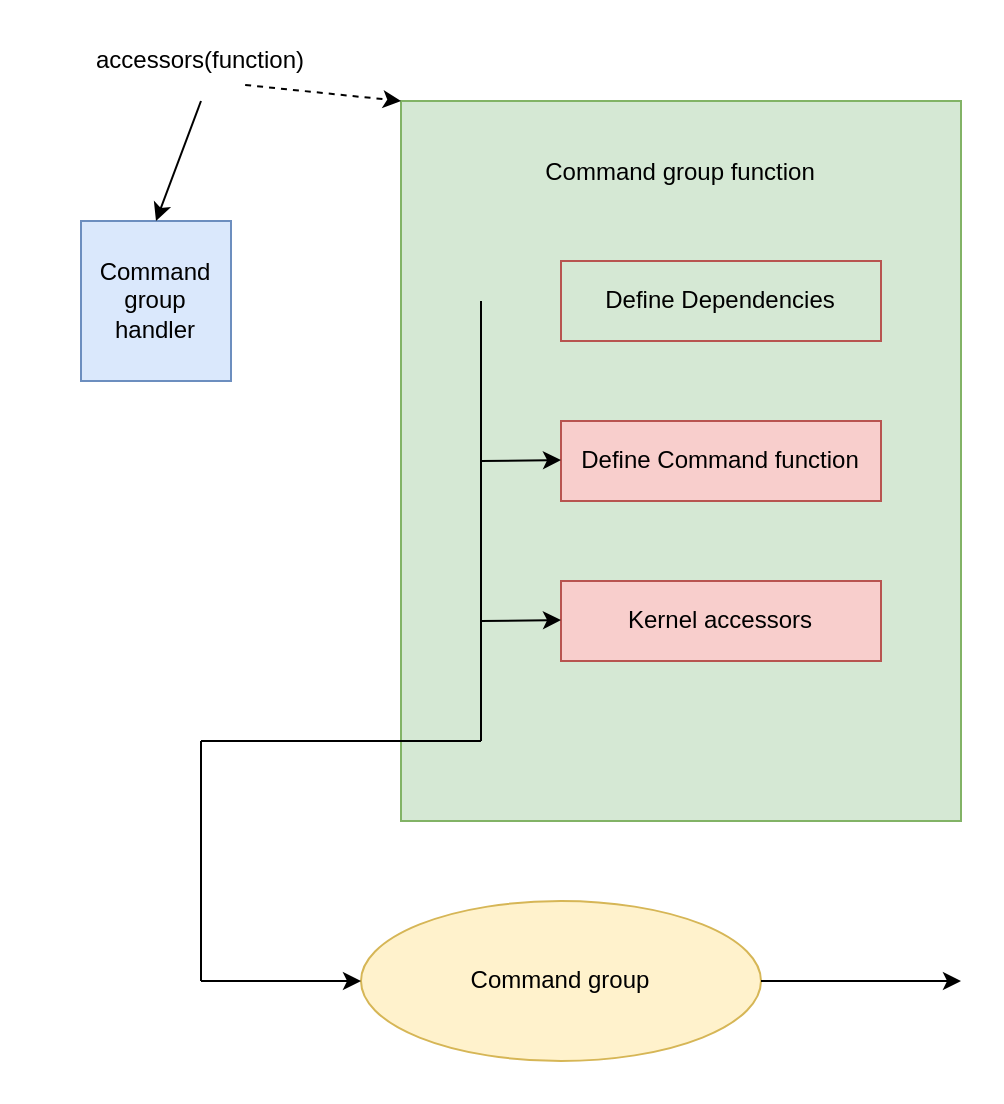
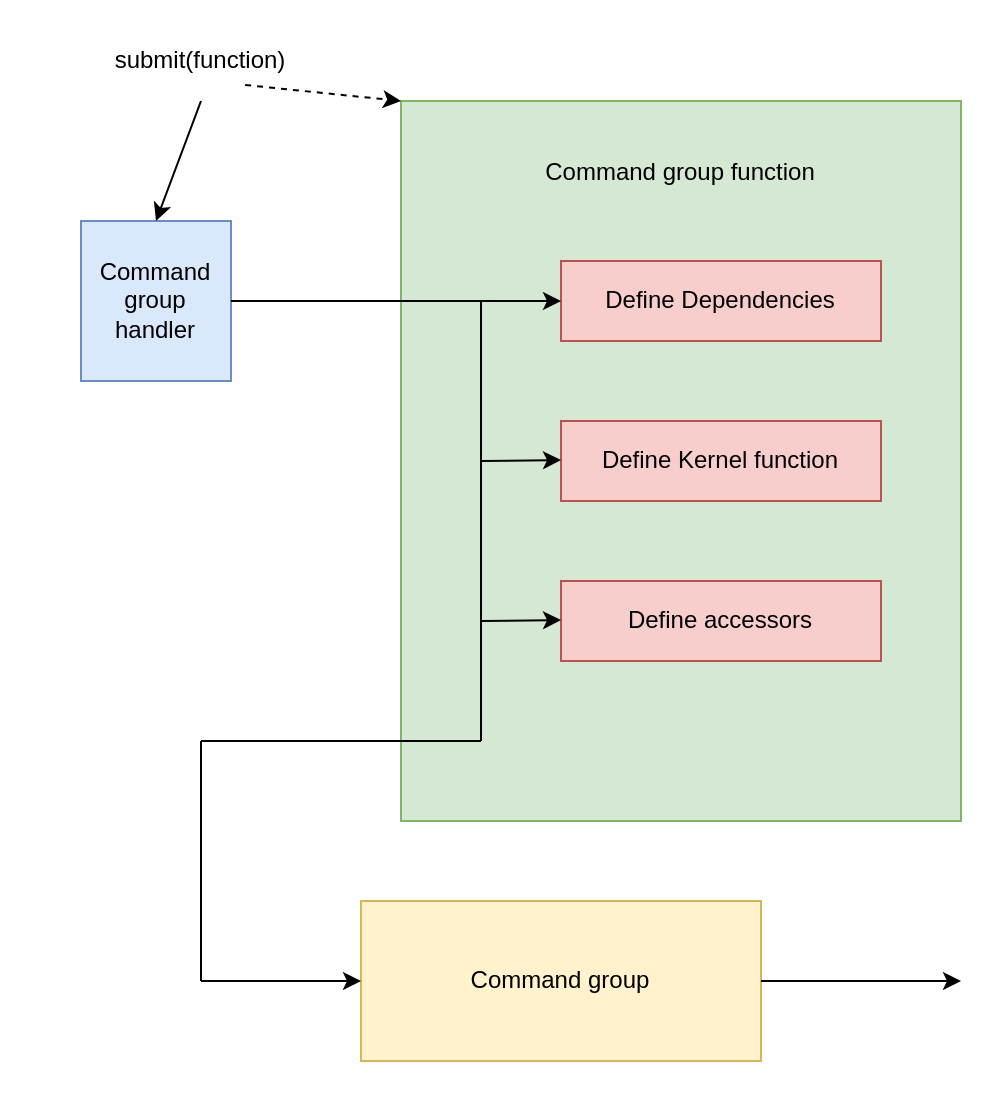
node "accessors(function)": label "accessors(function)" -> "submit(function)"
edge "Command group handler" -> "Define Dependencies": added
node "Define Dependencies": fillcolor #d5e8d4 -> #f8cecc
node "Define Command function": label "Define Command function" -> "Define Kernel function"
node "Kernel accessors": label "Kernel accessors" -> "Define accessors"
node "Command group": shape ellipse -> rectangle
